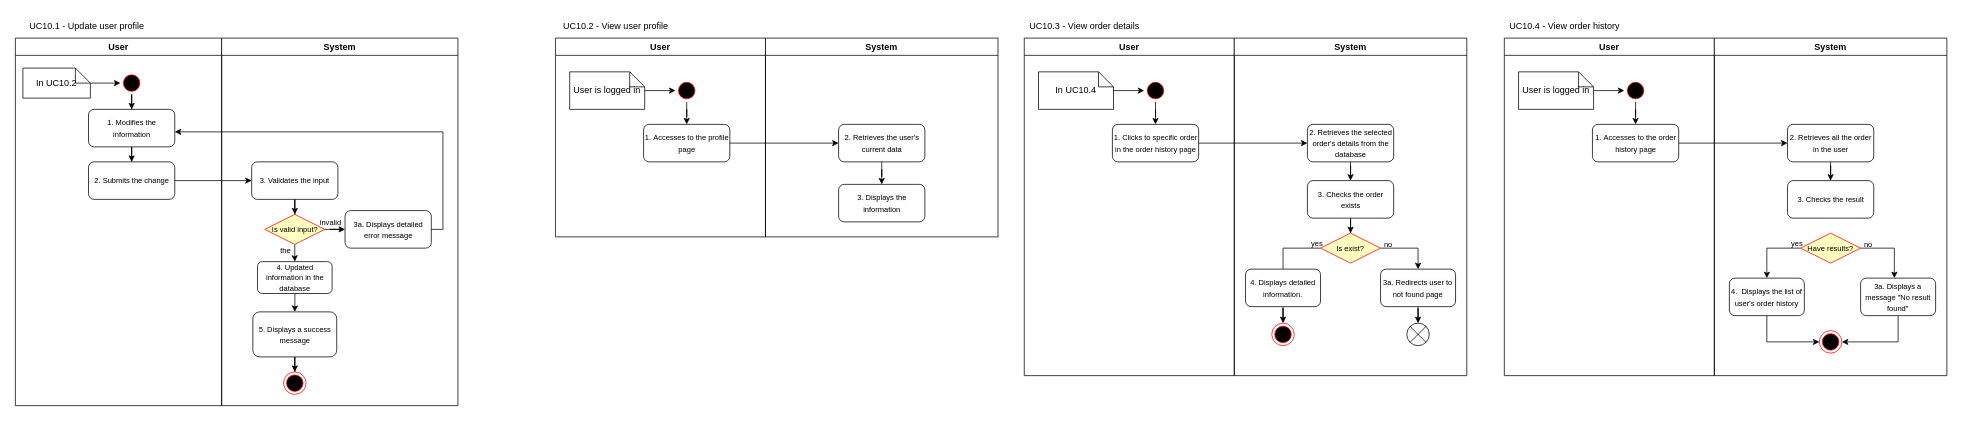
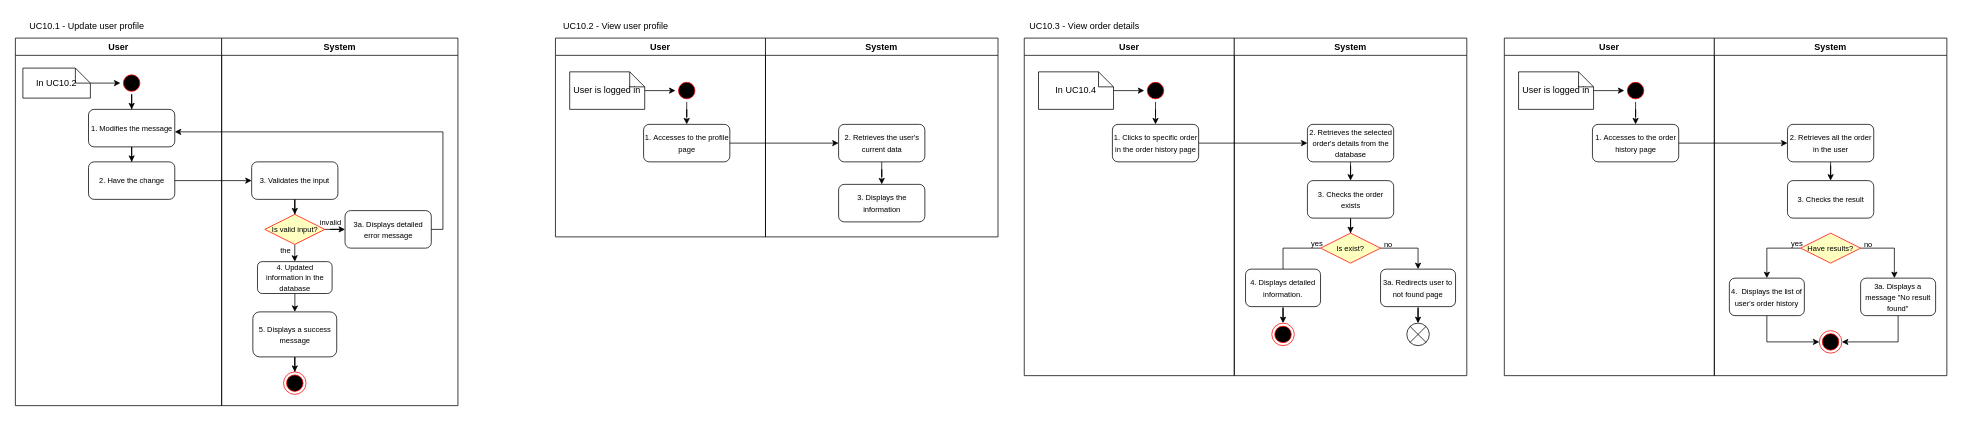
node "UC10.4 - View order history": removed
node "1. Modifies the information": label "1. Modifies the information" -> "1. Modifies the message"
node "2. Submits the change": label "2. Submits the change" -> "2. Have the change"
